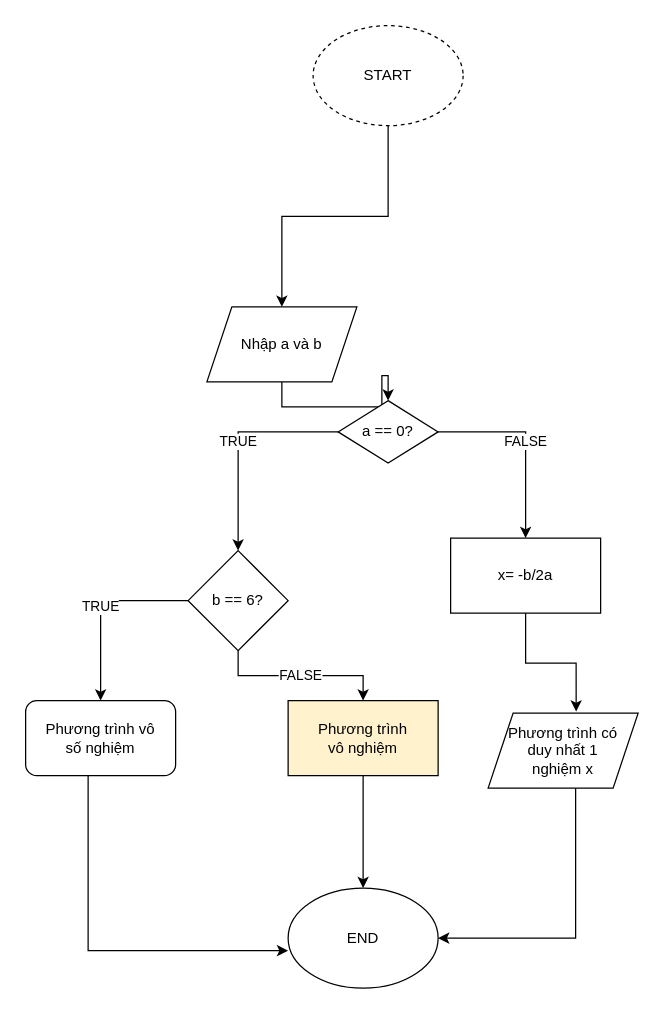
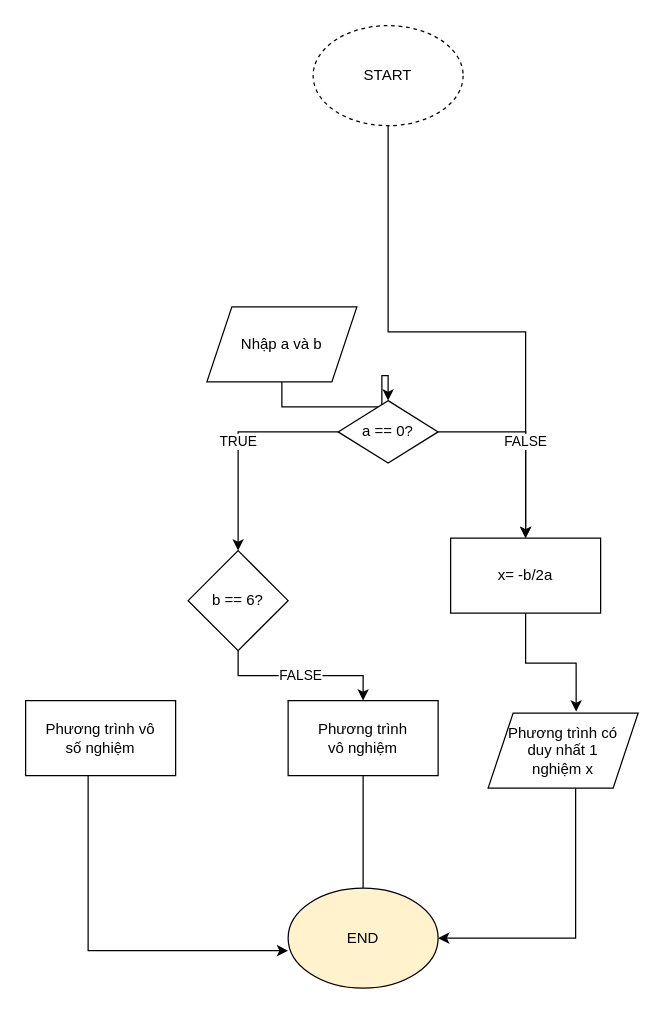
edge "START" -> "Nhập a và b": now "START" -> "x= -b/2a"
edge "b == 6?" -> "Phương trình vô số nghiệm": removed, label "TRUE"
node "Phương trình vô số nghiệm": shape rounded rectangle -> rectangle
node "Phương trình vô nghiệm": fillcolor #fff2cc -> #ffffff
edge "Phương trình vô nghiệm" -> "END": arrowhead classic -> none
node "END": fillcolor #ffffff -> #fff2cc
